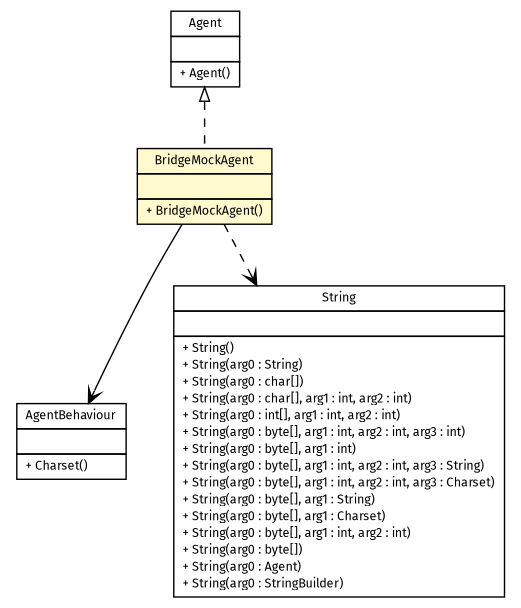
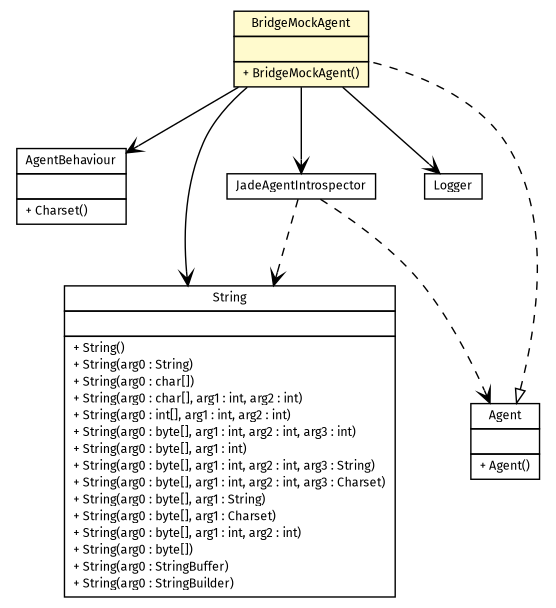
node "JadeAgentIntrospector": added
node "Logger": added
edge "BridgeMockAgent" -> "String": style dashed -> solid
node "String": text "+ String(arg0 : Agent)" -> "+ String(arg0 : StringBuffer)"
